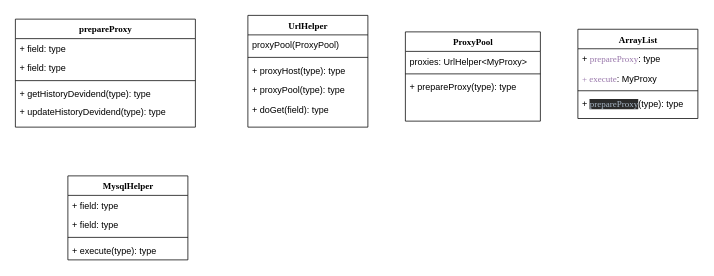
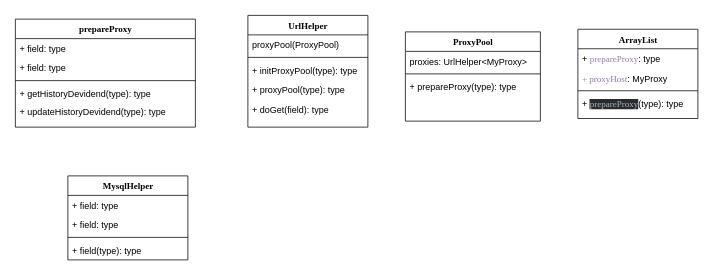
node "+ proxyHost(type): type": label "+ proxyHost(type): type" -> "+ initProxyPool(type): type"
node "+ execute: MyProxy": label "+ execute: MyProxy" -> "+ proxyHost: MyProxy"
node "+ execute(type): type": label "+ execute(type): type" -> "+ field(type): type"
